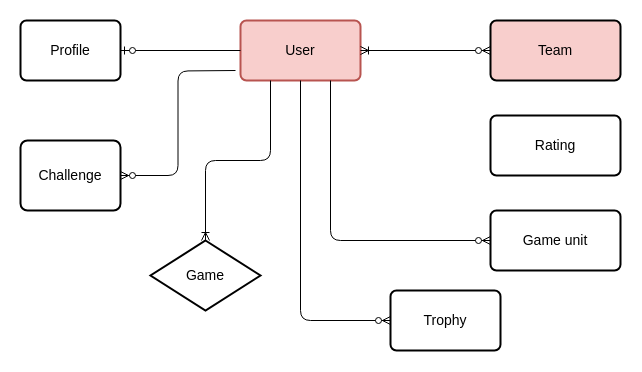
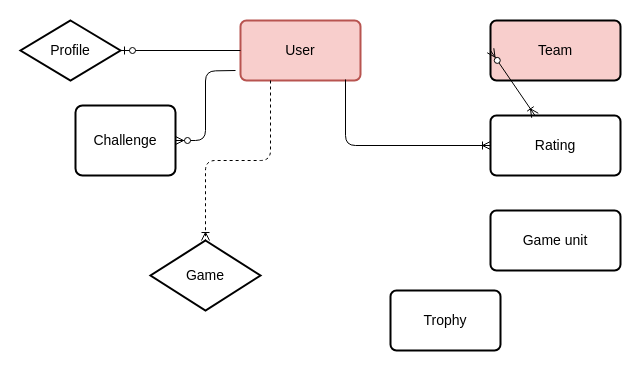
node "Profile": shape rounded rectangle -> diamond
edge "User" -- "Team": now "Rating" -- "Team"
edge "User" -> "Rating": added
edge "User" -> "Game": style solid -> dashed
node "Challenge": moved (71, 176) -> (126, 141)
edge "User" -> "Game unit": removed
edge "User" -> "Trophy": removed
